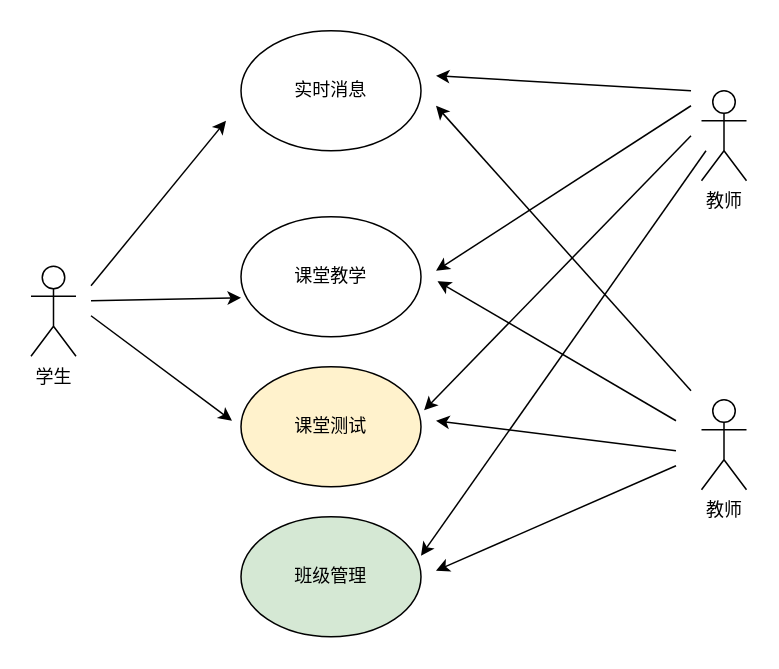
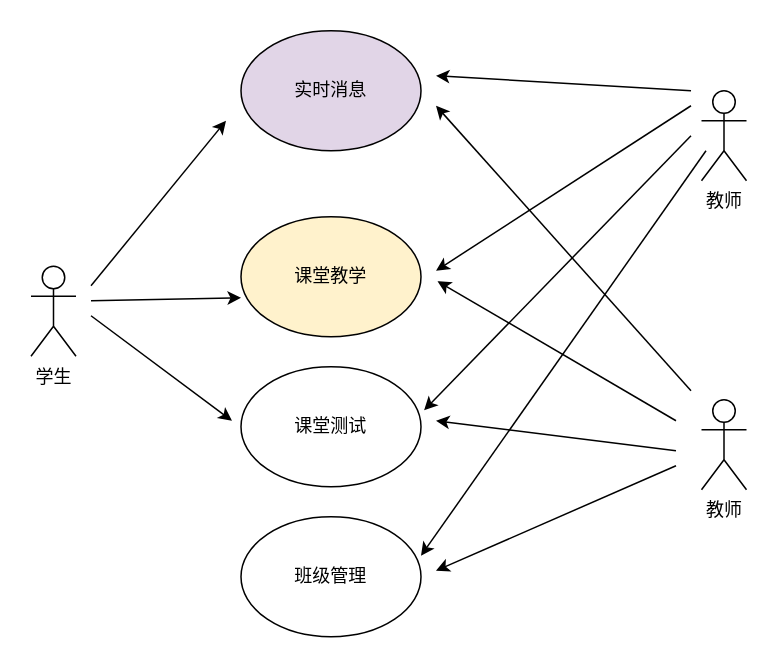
node "实时消息": fillcolor #ffffff -> #e1d5e7
node "课堂教学": fillcolor #ffffff -> #fff2cc
node "课堂测试": fillcolor #fff2cc -> #ffffff
node "班级管理": fillcolor #d5e8d4 -> #ffffff
